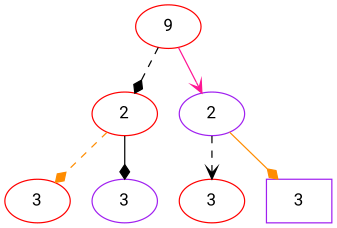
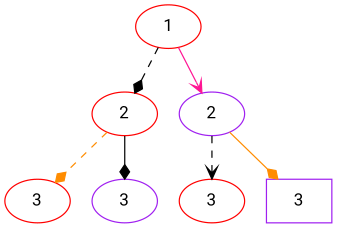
node "9": label "9" -> "1"
